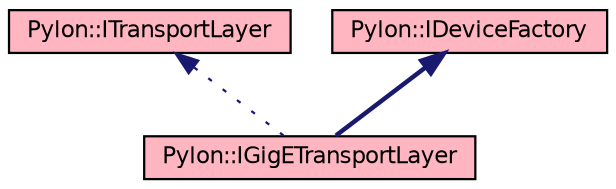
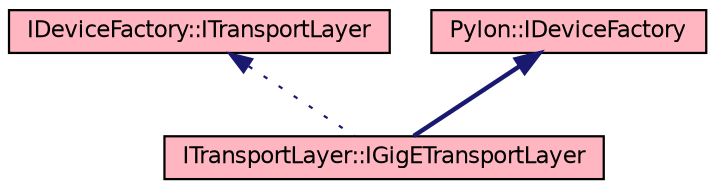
node "Pylon::ITransportLayer": label "Pylon::ITransportLayer" -> "IDeviceFactory::ITransportLayer"
node "Pylon::IGigETransportLayer": label "Pylon::IGigETransportLayer" -> "ITransportLayer::IGigETransportLayer"
